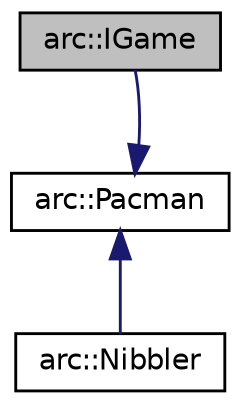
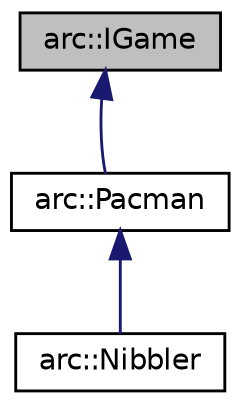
edge "arc::IGame" -> "arc::Pacman": reversed
